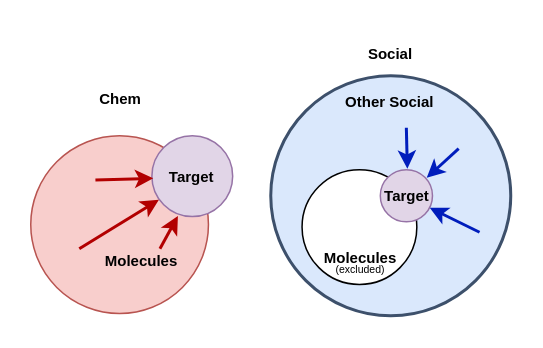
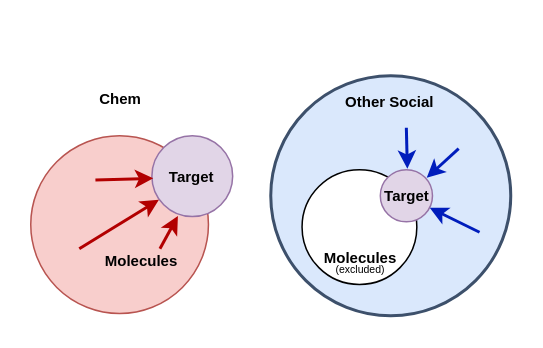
node "Social": removed
